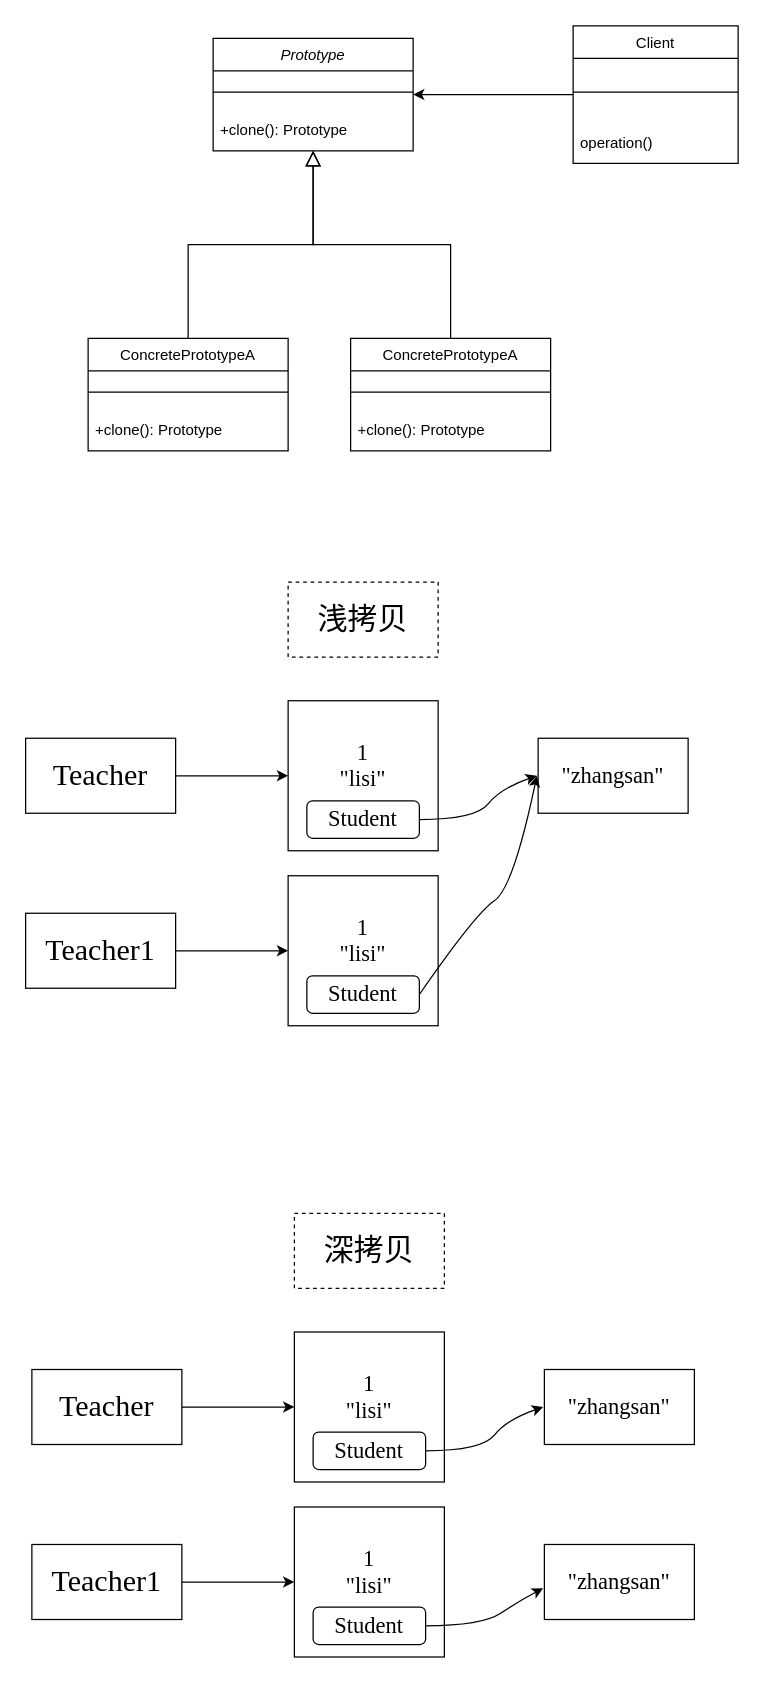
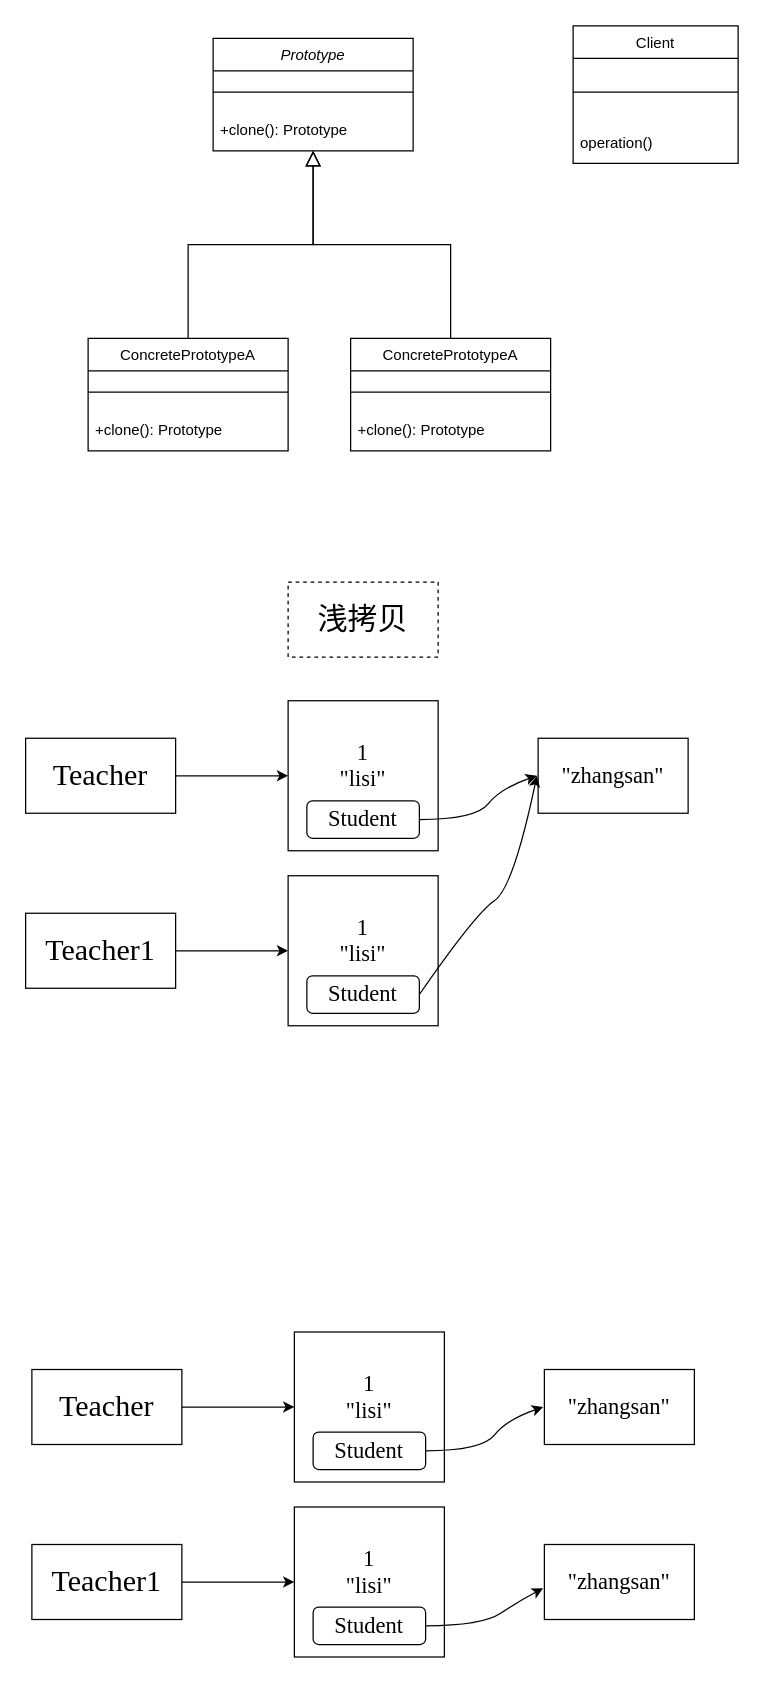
edge "Client" -> "Prototype": removed
node "深拷贝": removed
